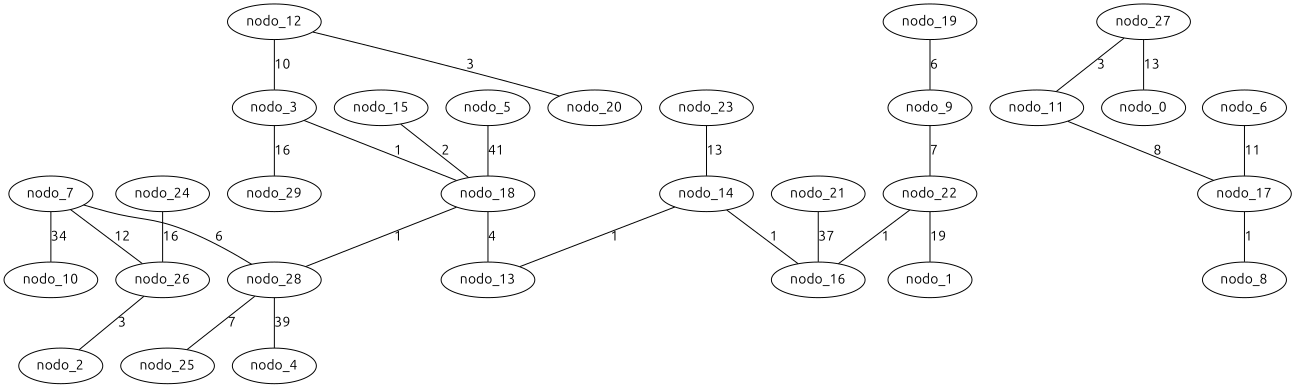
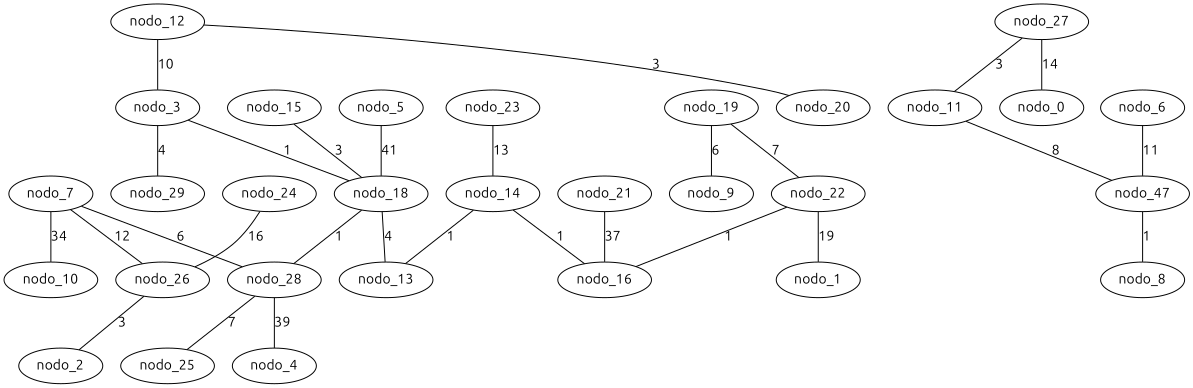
edge "nodo_27" -- "nodo_0": label "13" -> "14"
edge "nodo_3" -- "nodo_29": label "16" -> "4"
edge "nodo_15" -- "nodo_18": label "2" -> "3"
edge "nodo_9" -- "nodo_22": now "nodo_19" -- "nodo_22"
node "nodo_17": label "nodo_17" -> "nodo_47"
